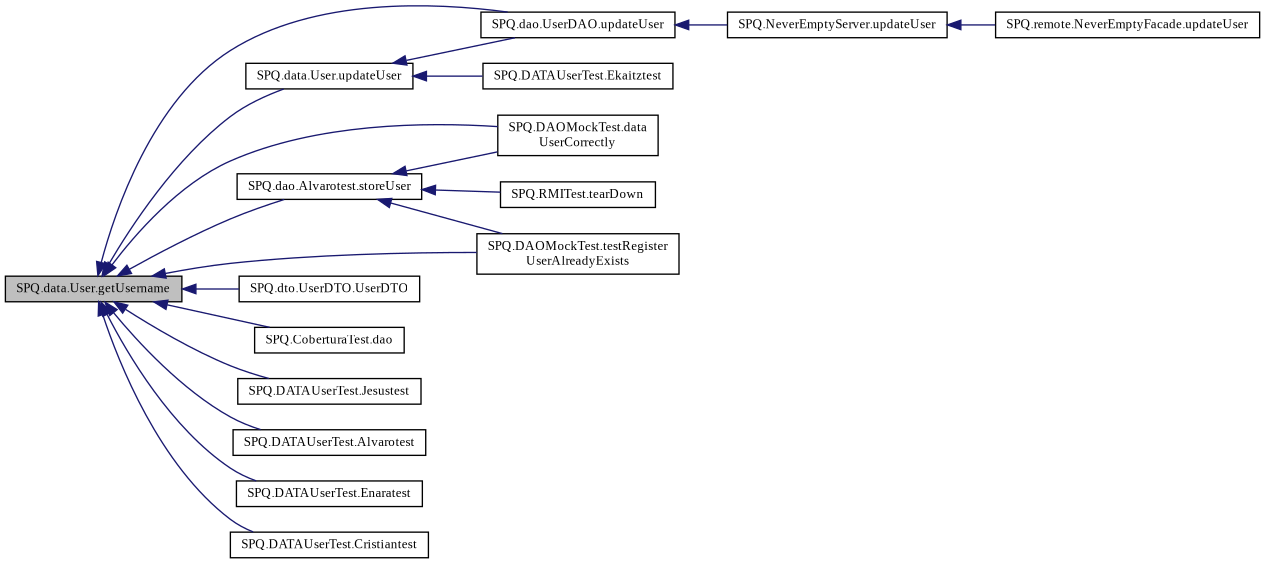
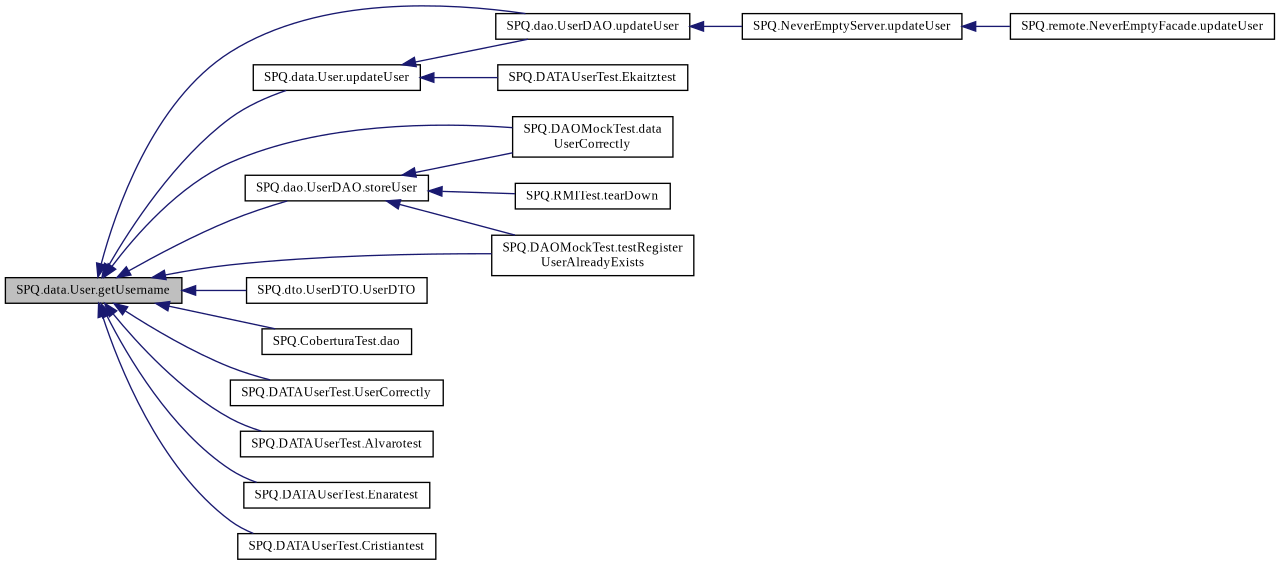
node "SPQ.dao.Alvarotest.storeUser": label "SPQ.dao.Alvarotest.storeUser" -> "SPQ.dao.UserDAO.storeUser"
node "SPQ.DATAUserTest.Jesustest": label "SPQ.DATAUserTest.Jesustest" -> "SPQ.DATAUserTest.UserCorrectly"
